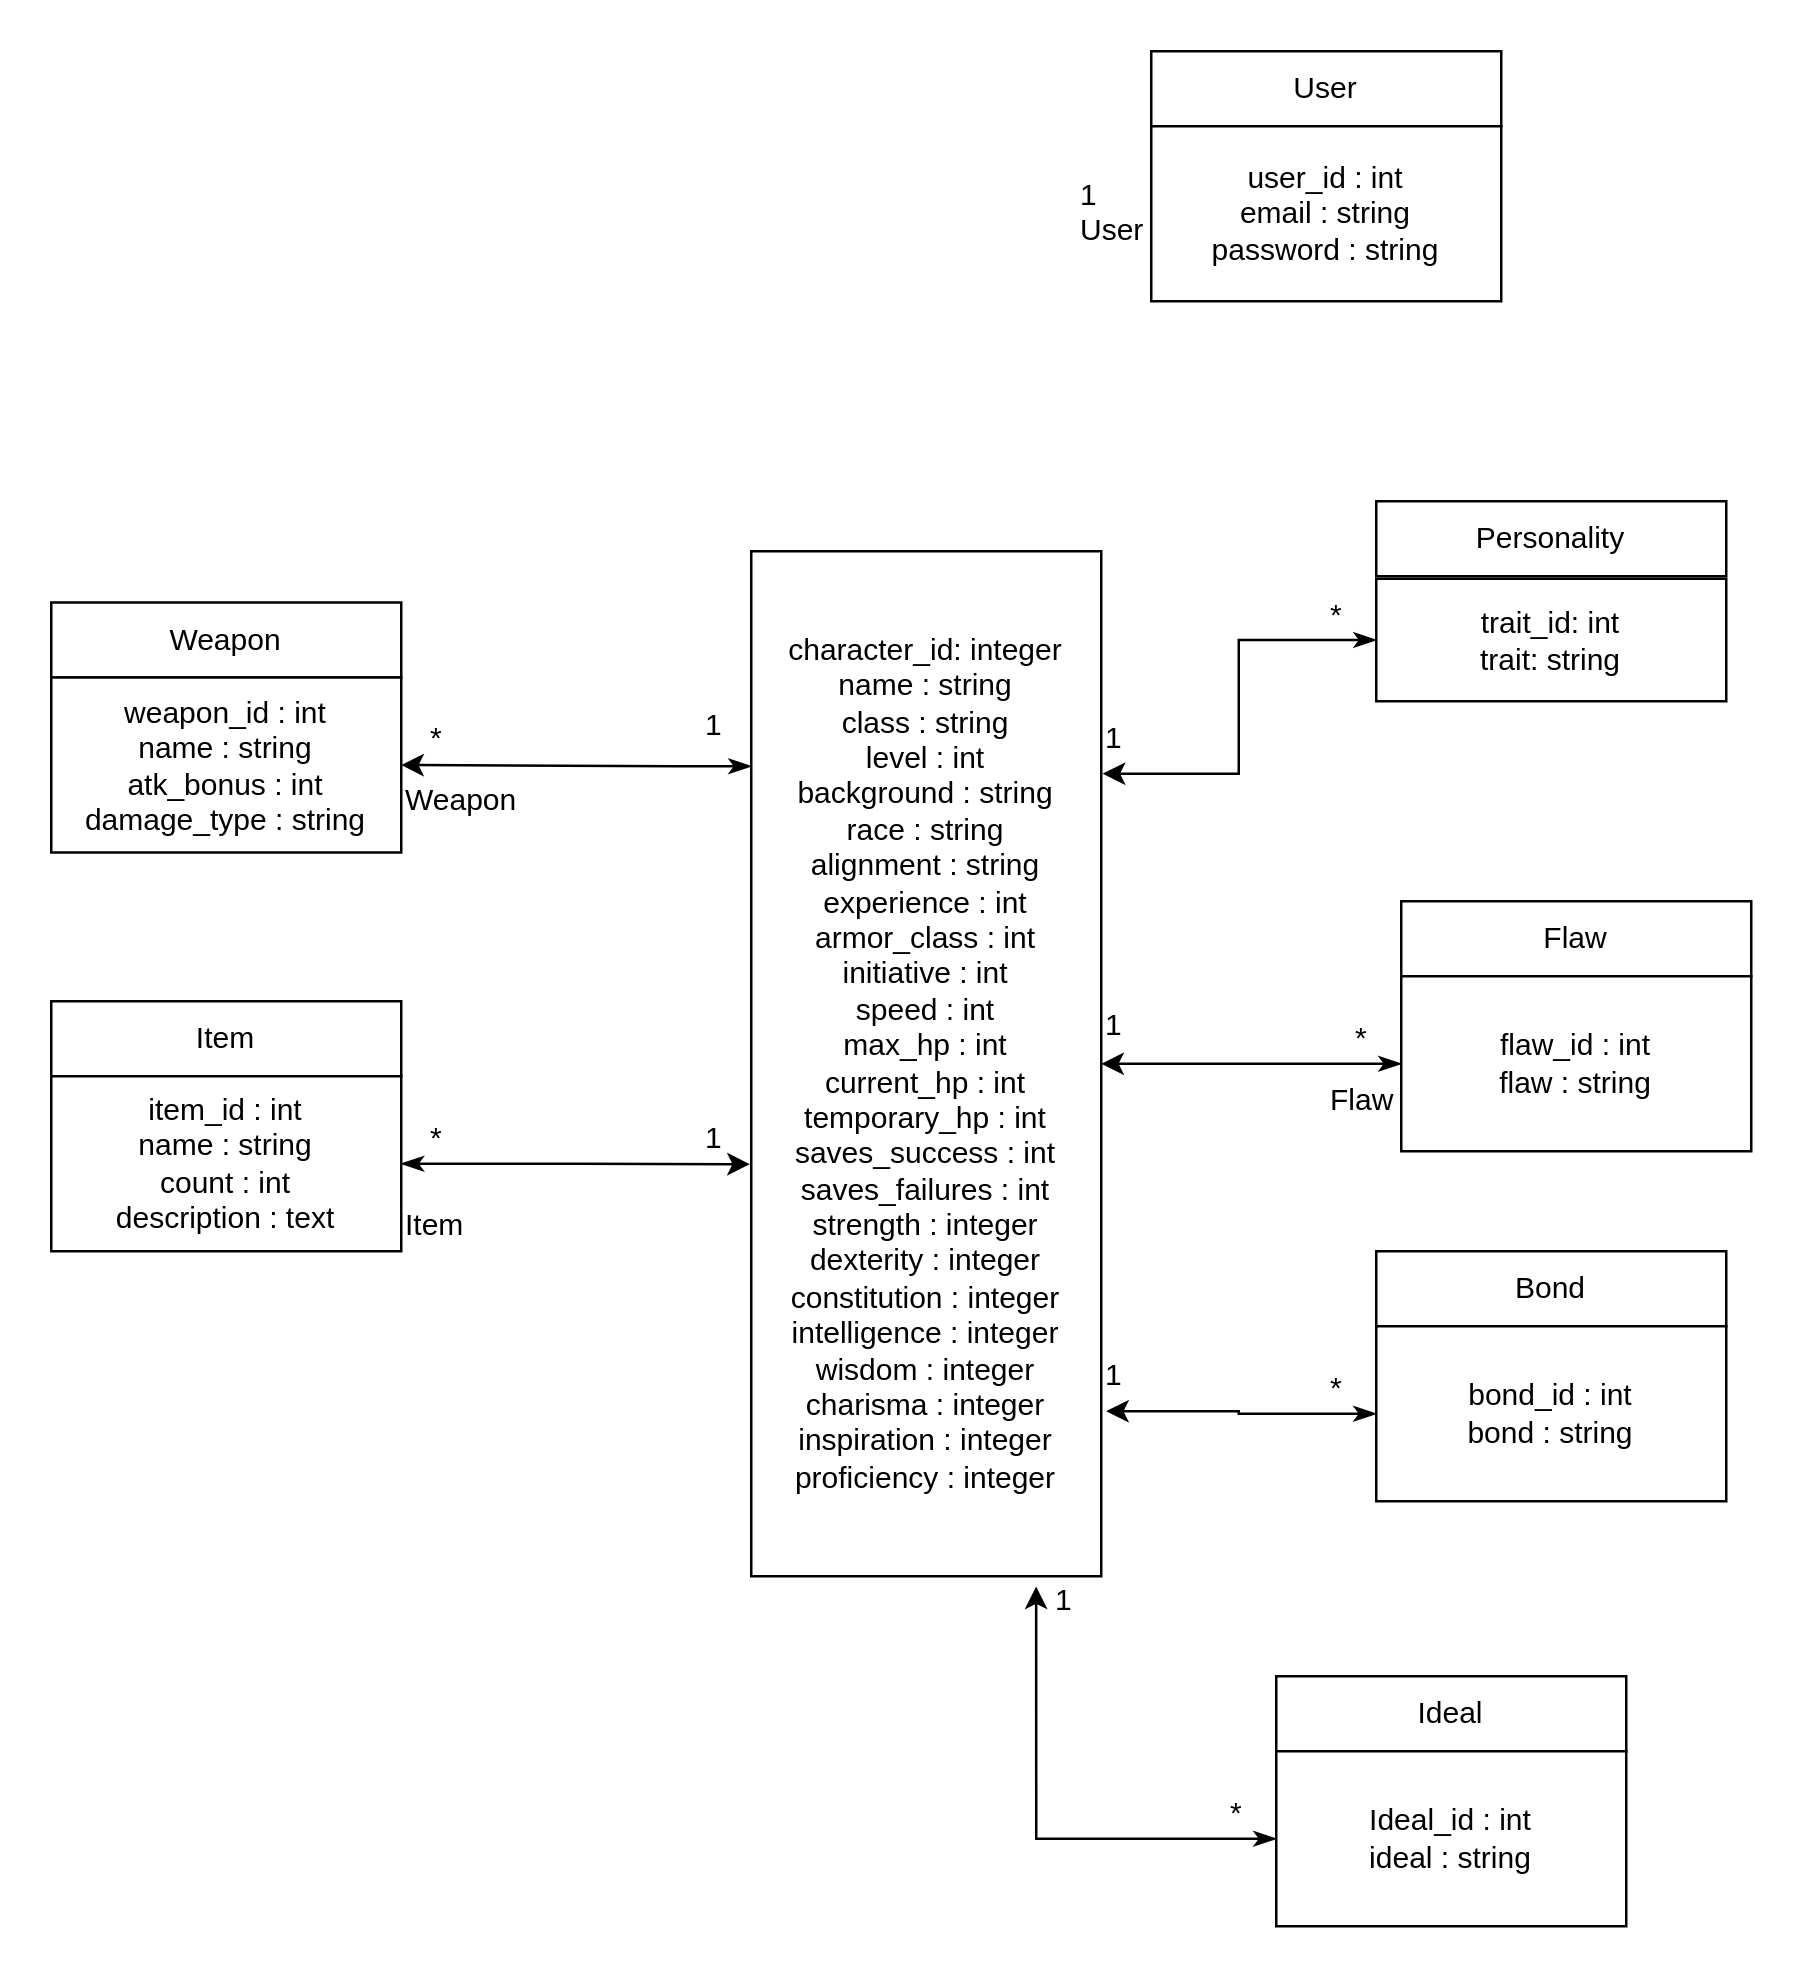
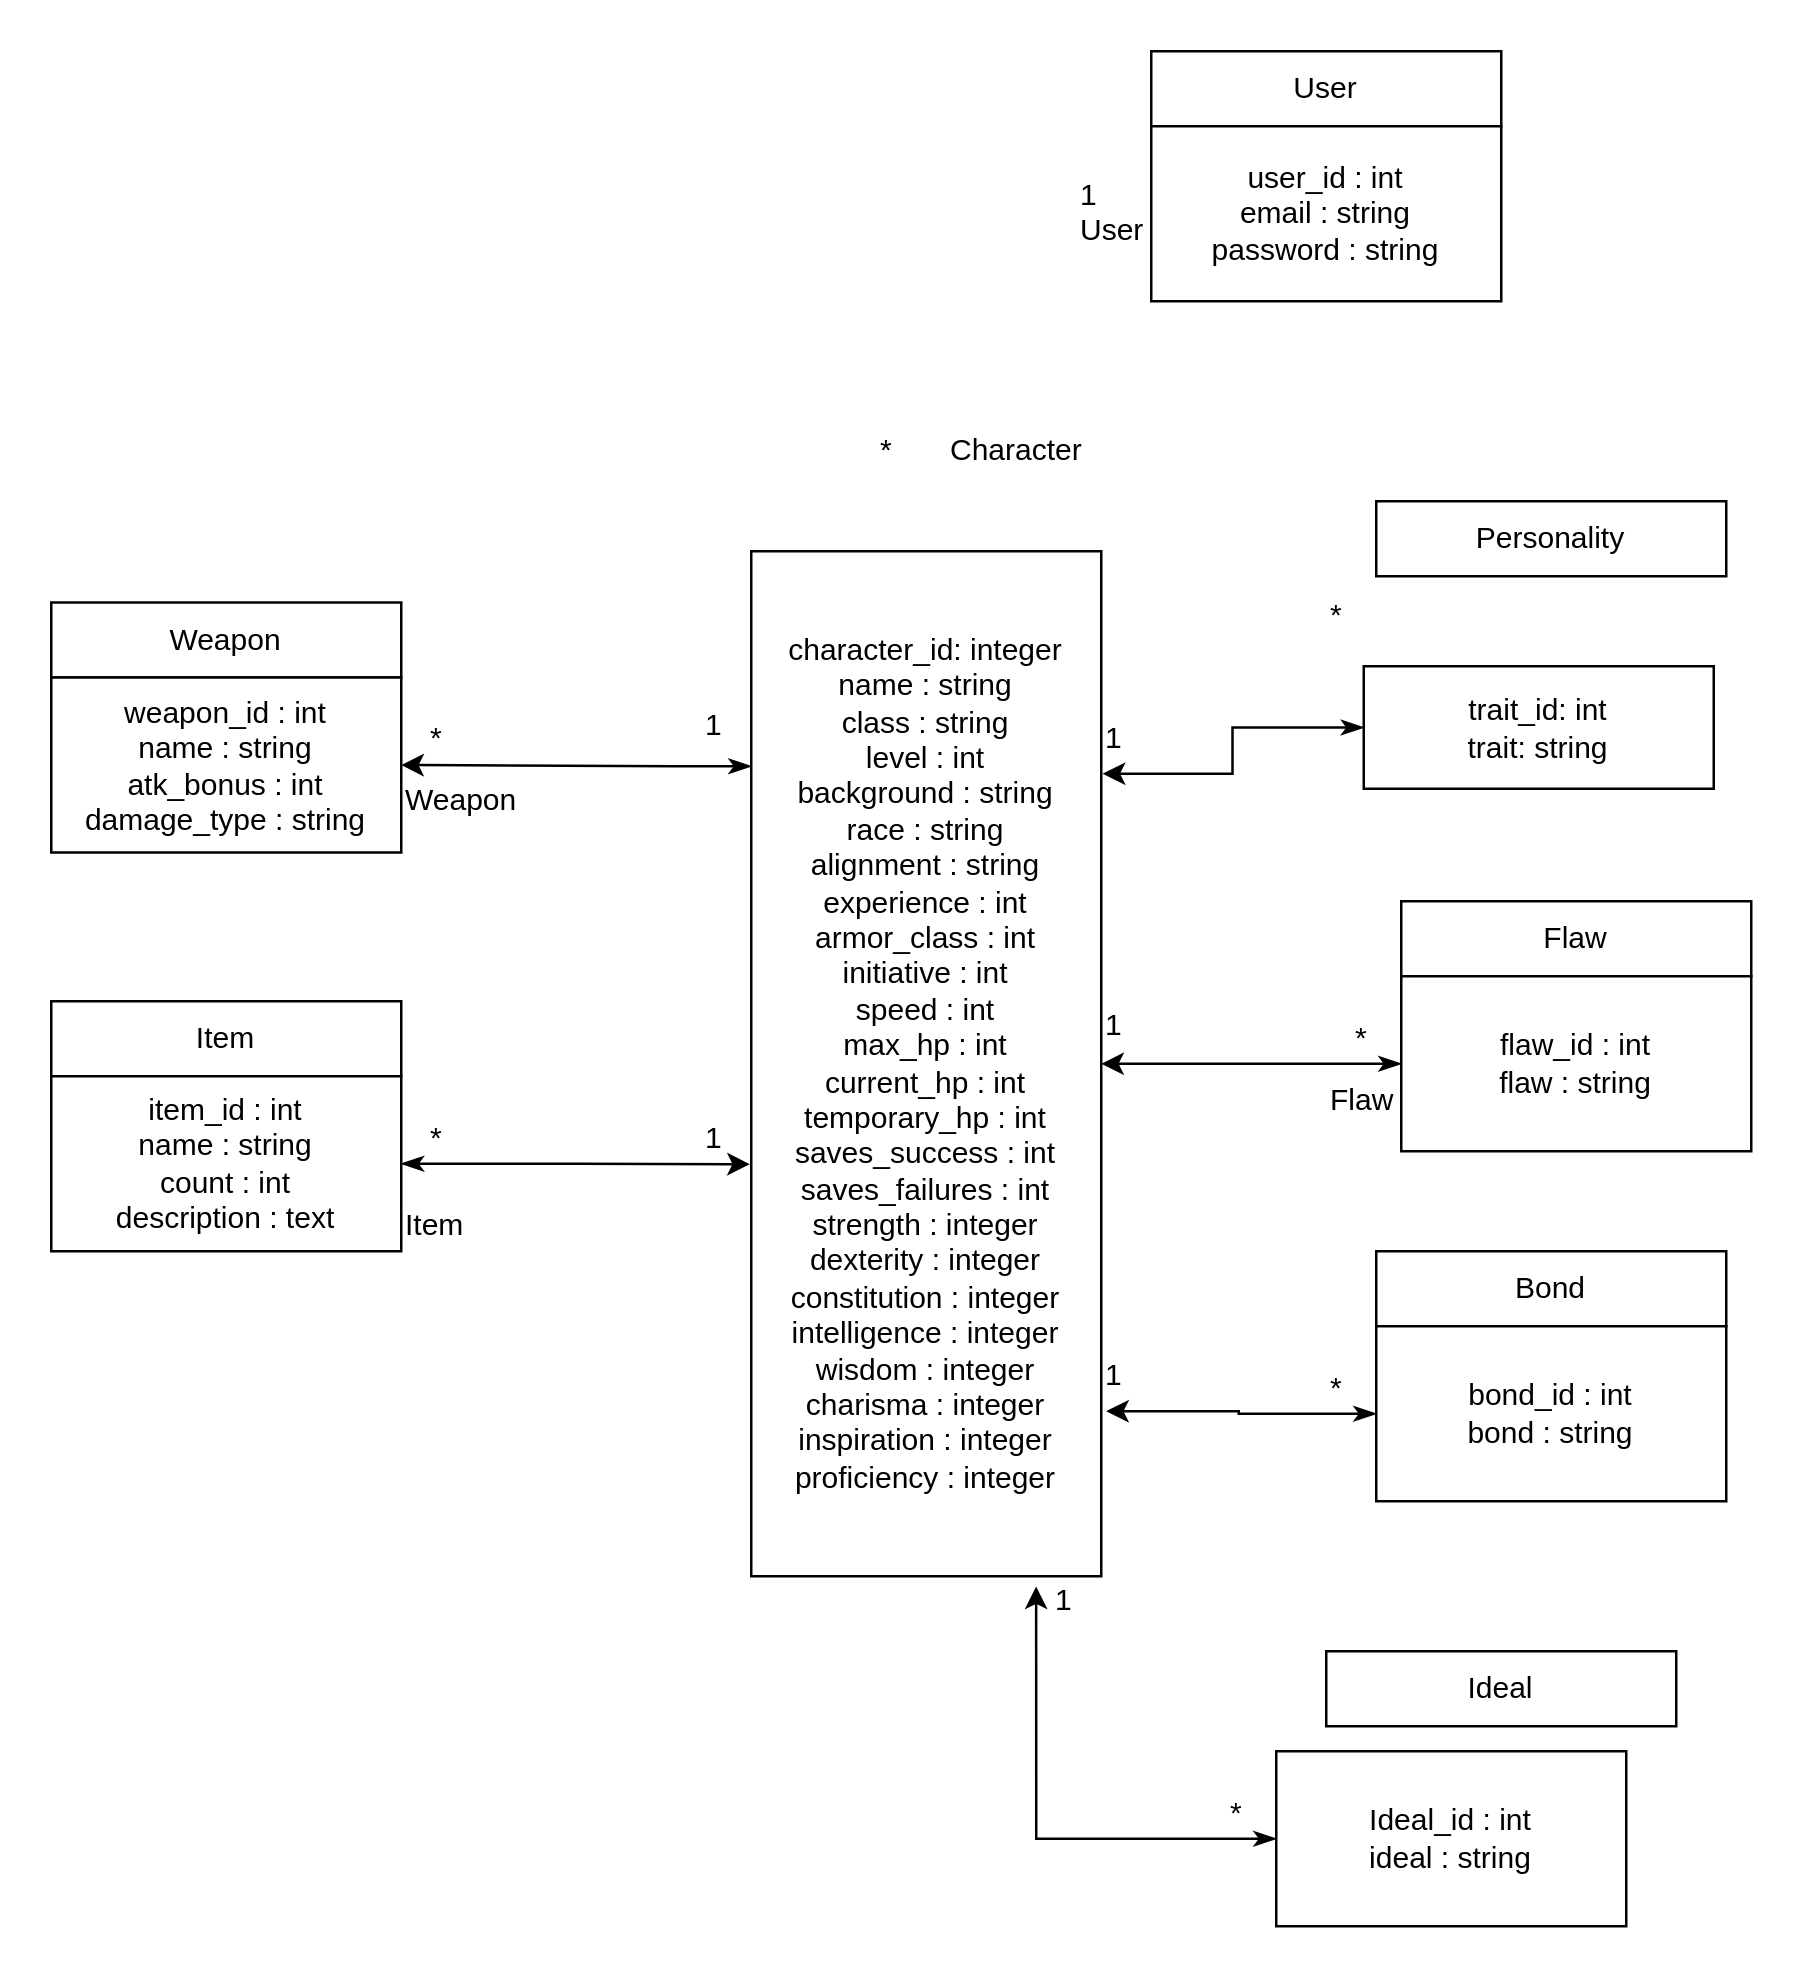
node "* Character": added
node "trait_id: int trait: string": moved (1551, 640) -> (1539, 728)
node "Ideal": moved (1451, 1714) -> (1501, 1689)
